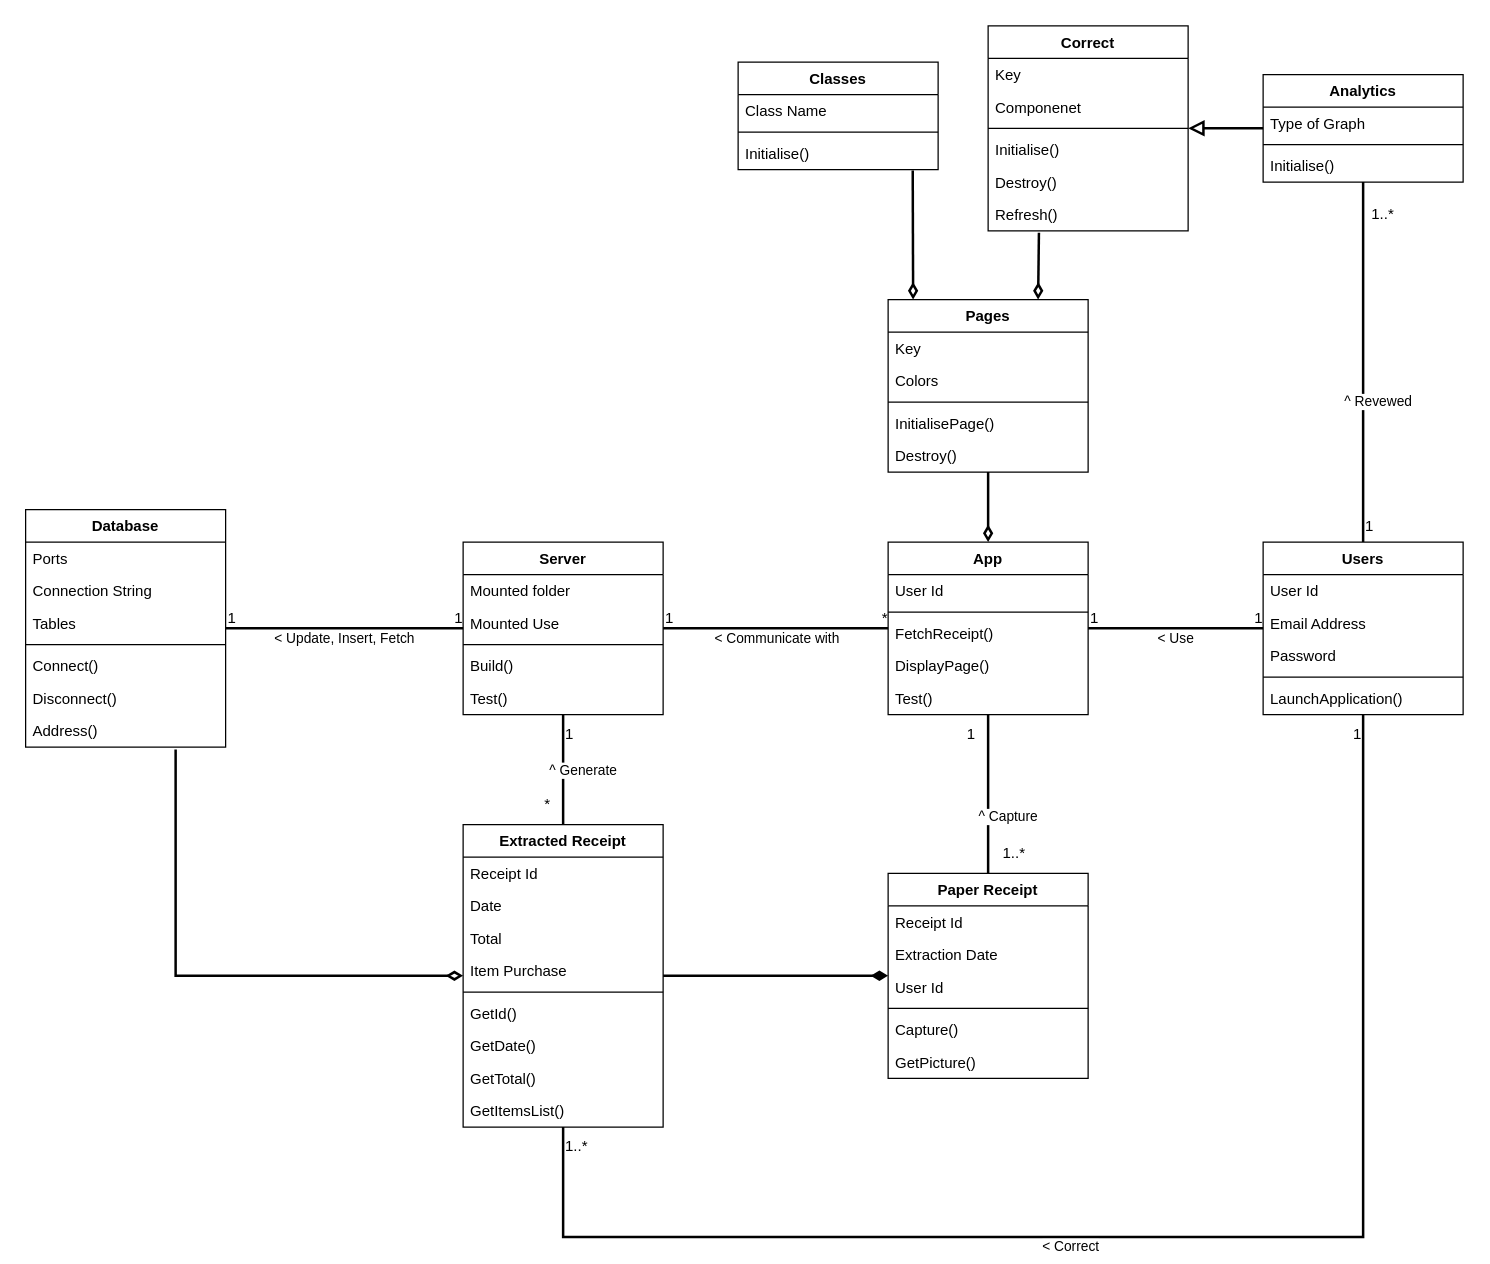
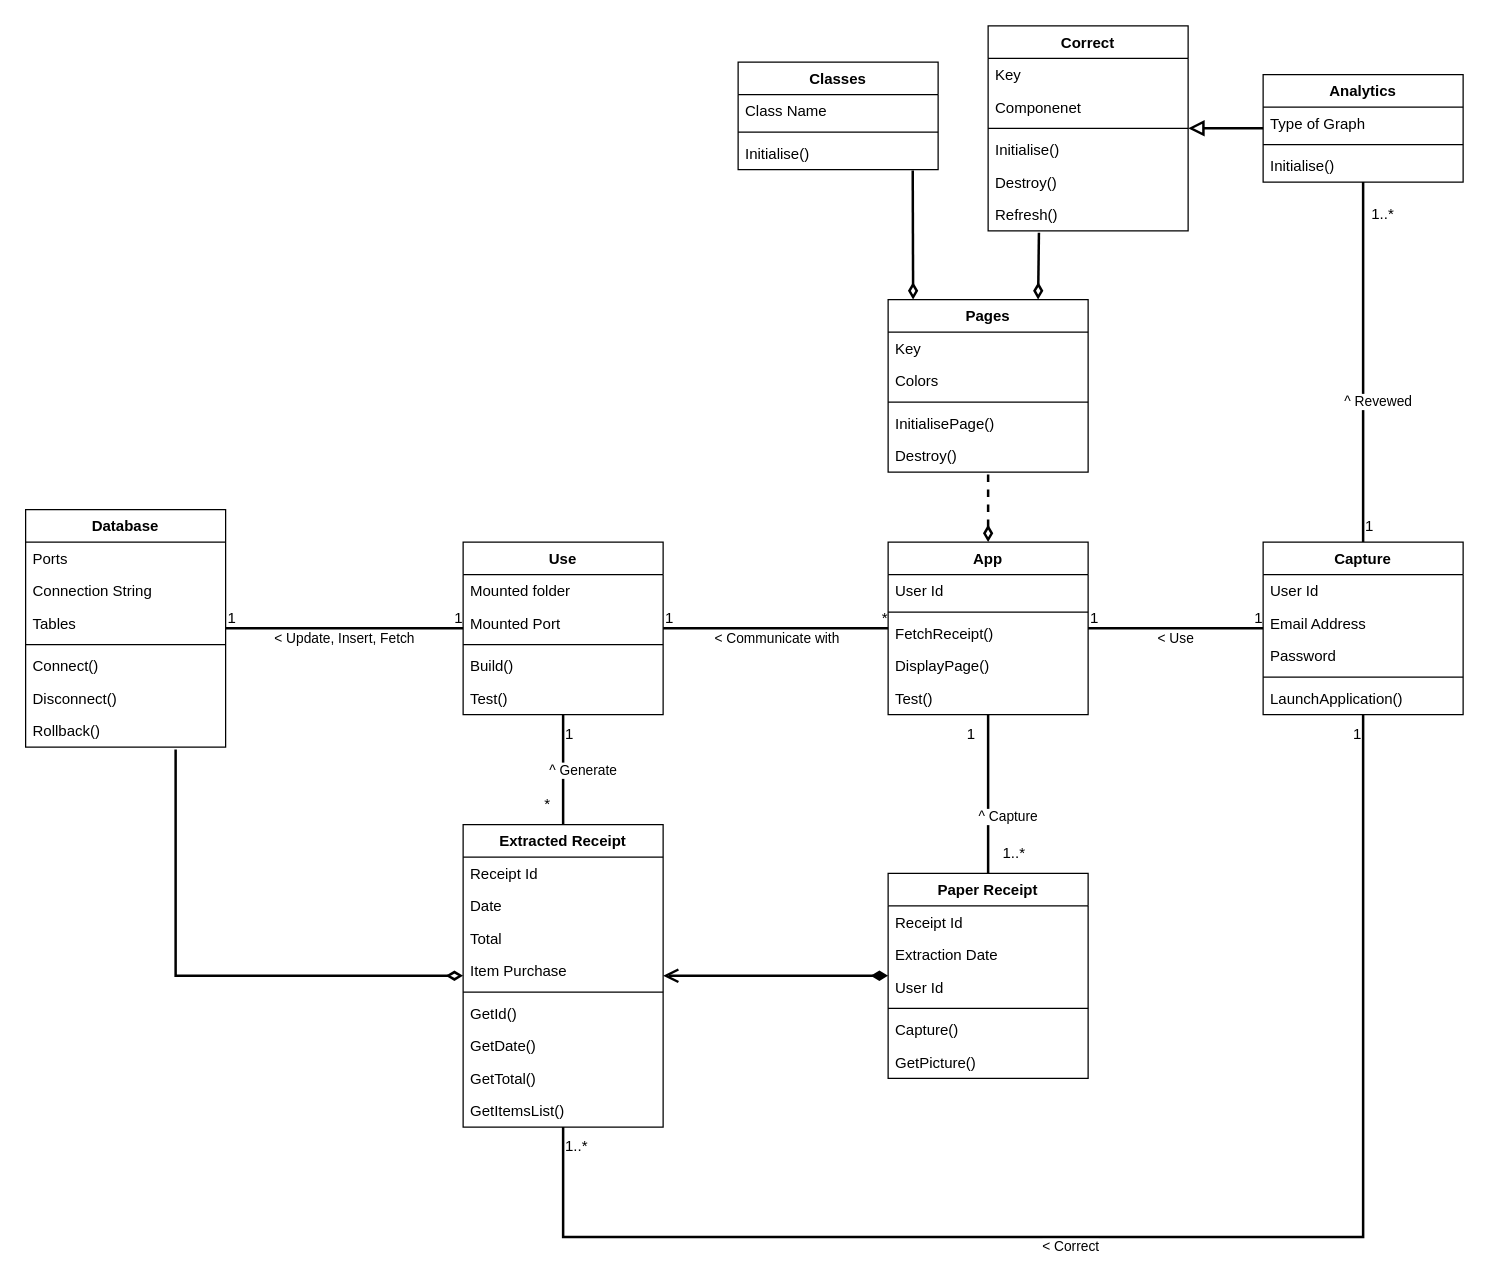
edge "Pages" -> "App": style solid -> dashed
node "Server": label "Server" -> "Use"
node "Users": label "Users" -> "Capture"
node "Mounted Use": label "Mounted Use" -> "Mounted Port"
node "Address()": label "Address()" -> "Rollback()"
edge "Extracted Receipt" -> "Paper Receipt": arrowhead none -> open
